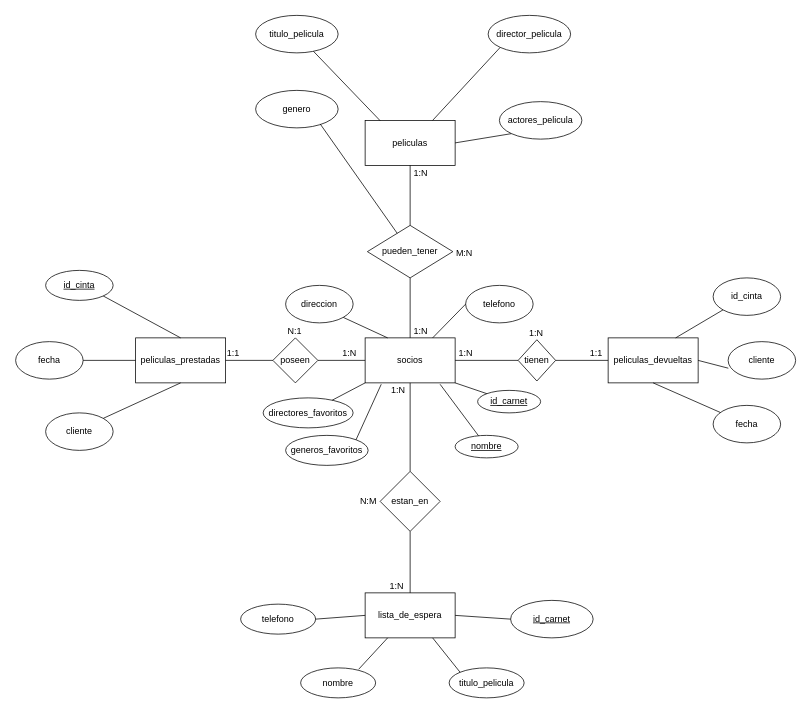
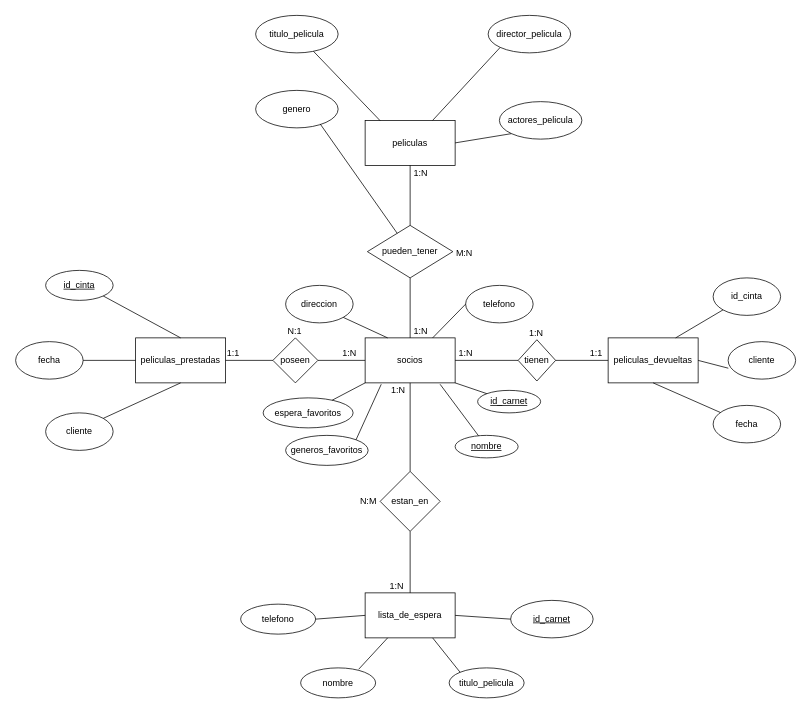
node "directores_favoritos": label "directores_favoritos" -> "espera_favoritos"
